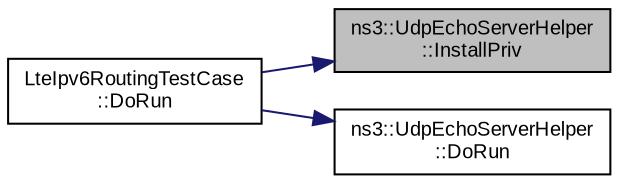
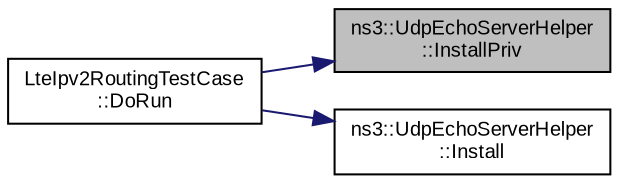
node "LteIpv6RoutingTestCase ::DoRun": label "LteIpv6RoutingTestCase ::DoRun" -> "LteIpv2RoutingTestCase ::DoRun"
node "ns3::UdpEchoServerHelper ::DoRun": label "ns3::UdpEchoServerHelper ::DoRun" -> "ns3::UdpEchoServerHelper ::Install"
